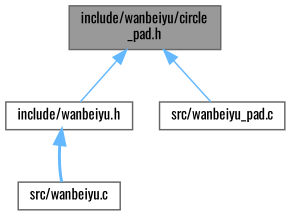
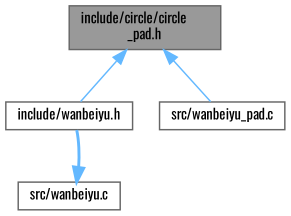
node "include/wanbeiyu/circle _pad.h": label "include/wanbeiyu/circle _pad.h" -> "include/circle/circle _pad.h"
edge "src/wanbeiyu.c" -> "include/wanbeiyu.h": reversed
